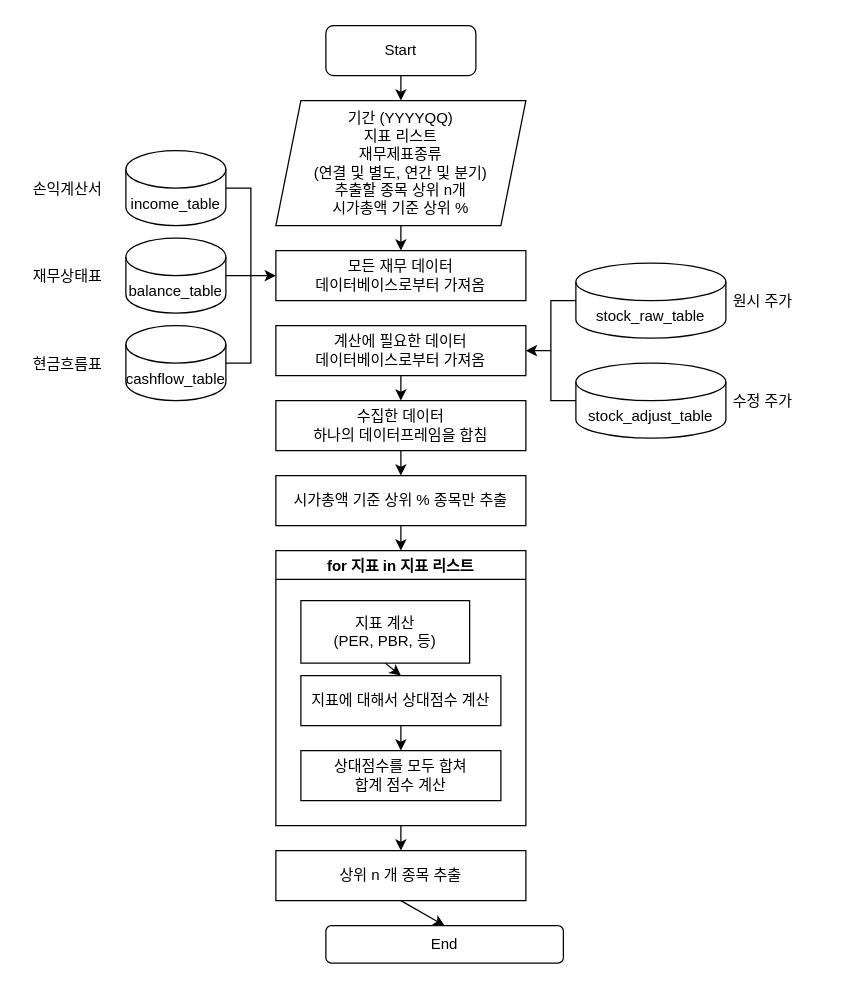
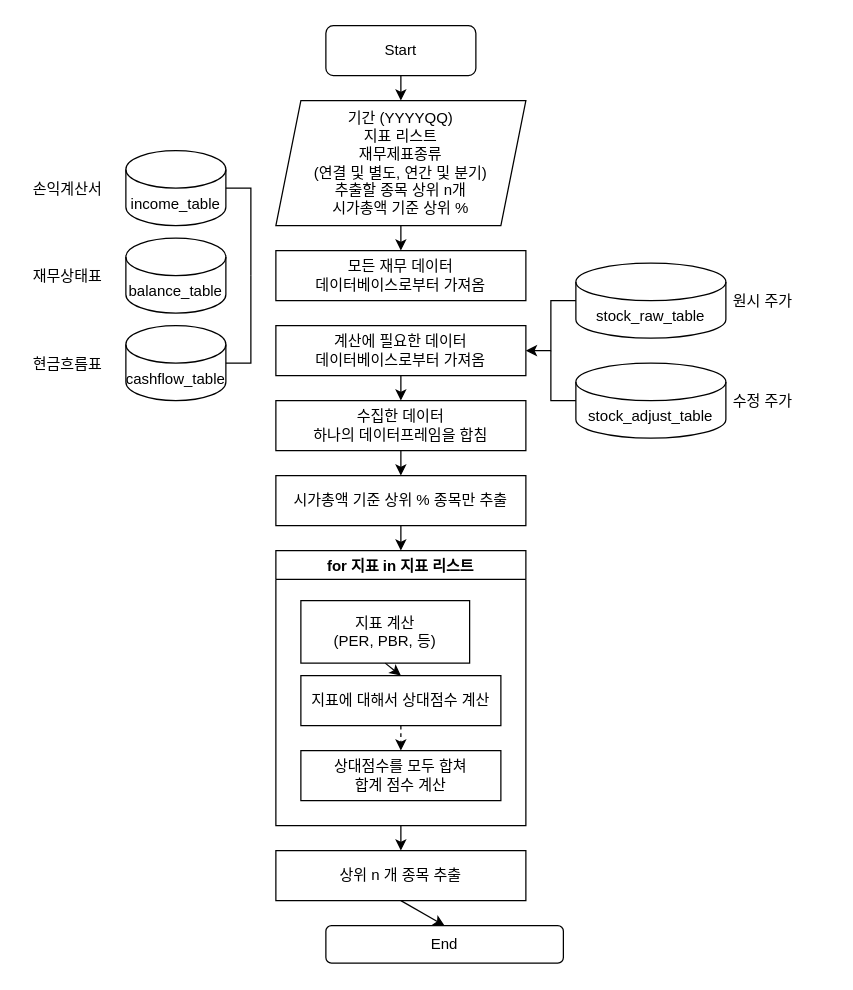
edge "balance_table" -> "모든 재무 데이터 데이터베이스로부터 가져옴": removed
edge "지표에 대해서 상대점수 계산" -> "상대점수를 모두 합쳐 합계 점수 계산": style solid -> dashed
